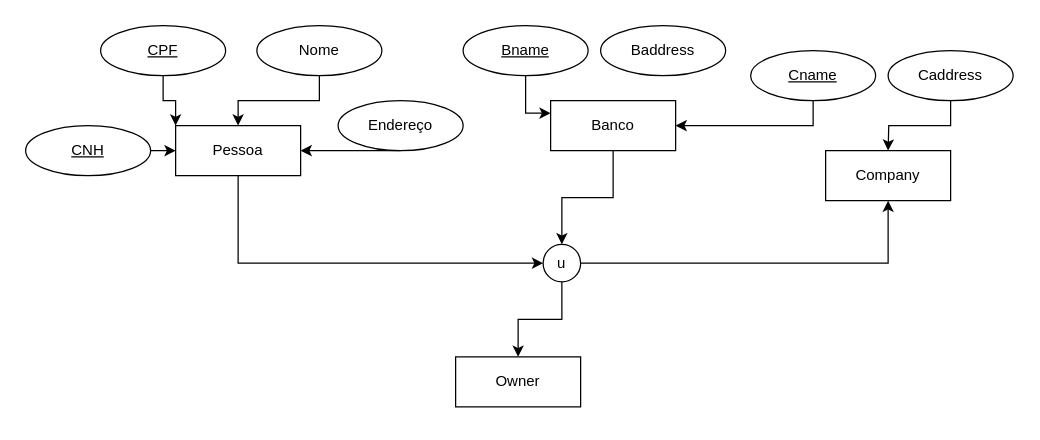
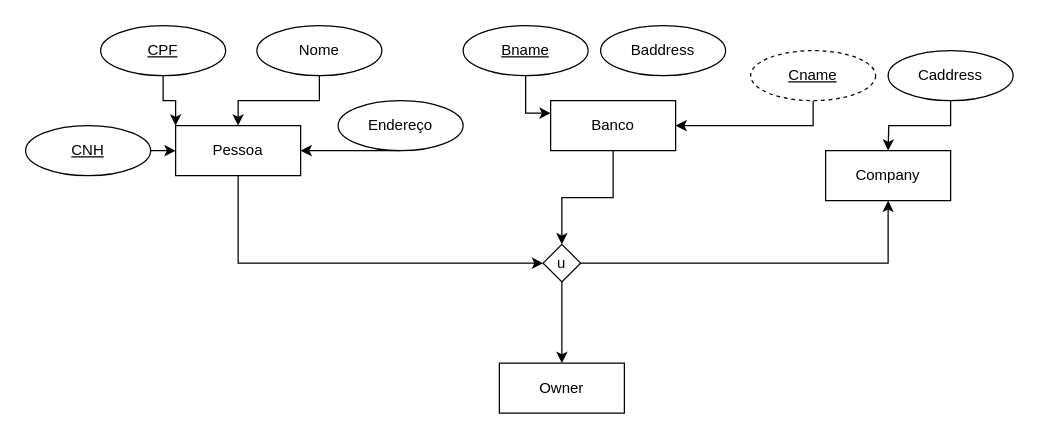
node "Cname": style solid -> dashed
node "u": shape ellipse -> diamond
node "Owner": moved (518, 382) -> (562, 388)
